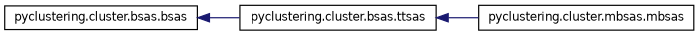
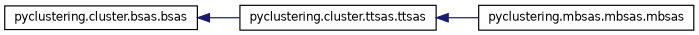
node "pyclustering.cluster.bsas.ttsas": label "pyclustering.cluster.bsas.ttsas" -> "pyclustering.cluster.ttsas.ttsas"
node "pyclustering.cluster.mbsas.mbsas": label "pyclustering.cluster.mbsas.mbsas" -> "pyclustering.mbsas.mbsas.mbsas"
